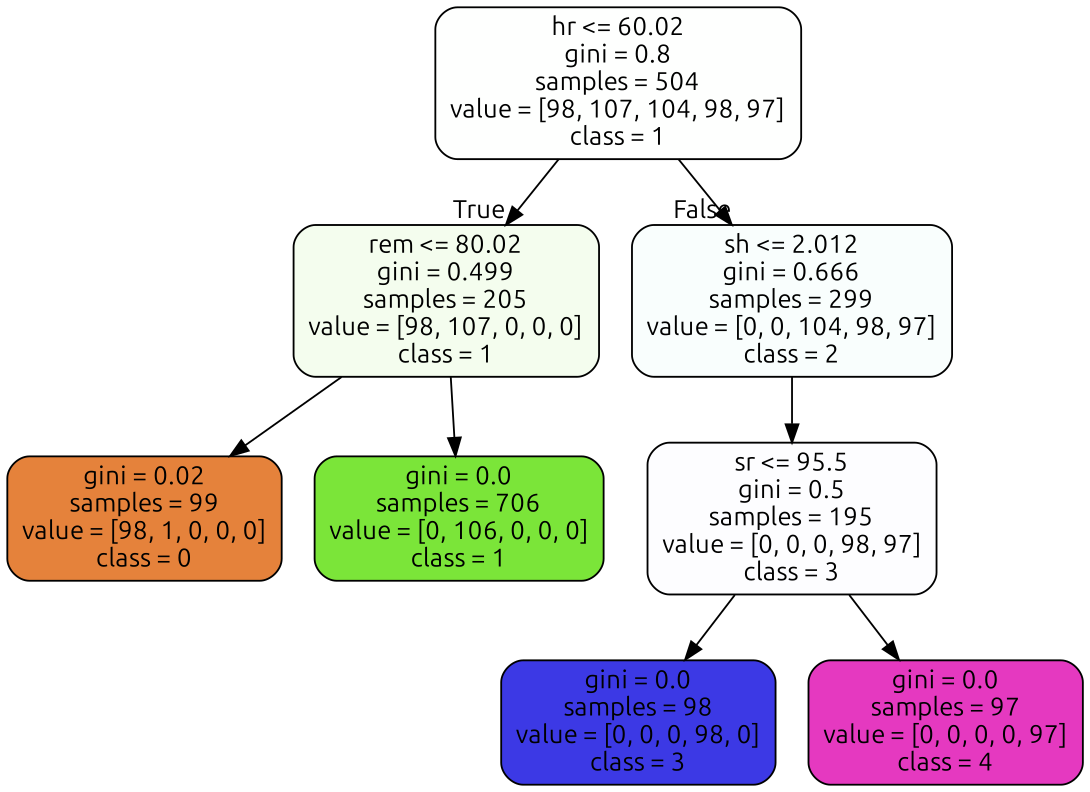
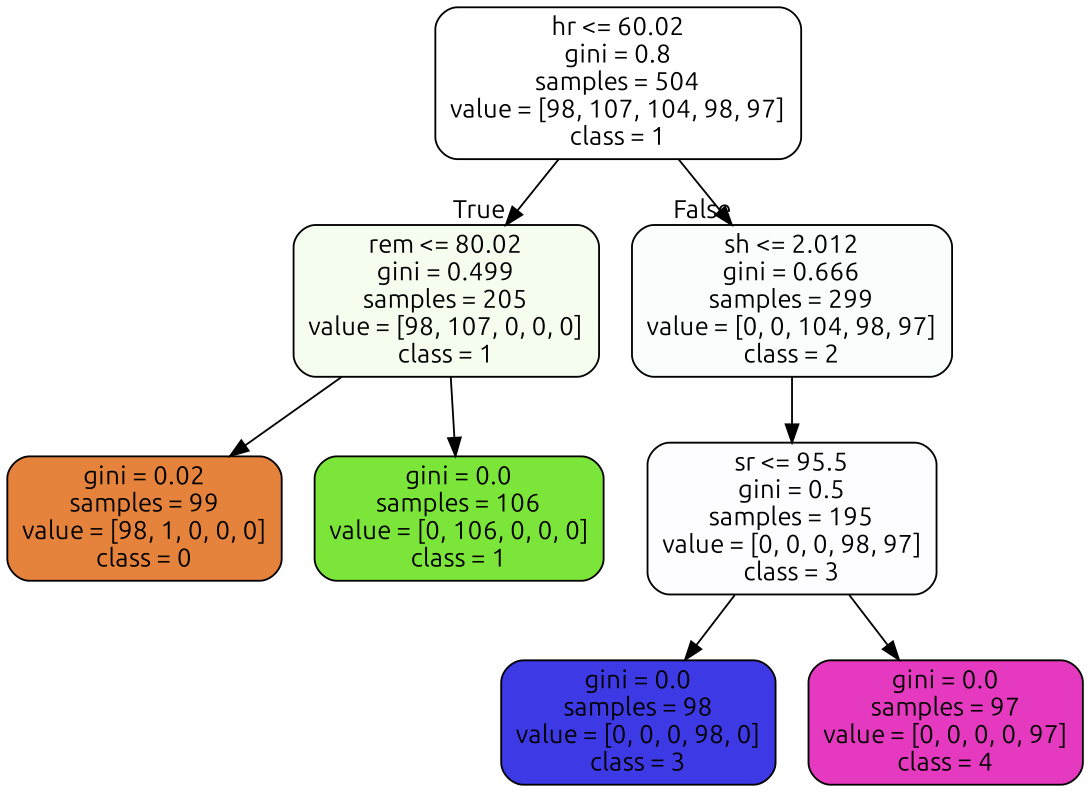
node "gini = 0.0 samples = 706 value = [0, 106, 0, 0, 0] class = 1": label "gini = 0.0 samples = 706 value = [0, 106, 0, 0, 0] class = 1" -> "gini = 0.0 samples = 106 value = [0, 106, 0, 0, 0] class = 1"
